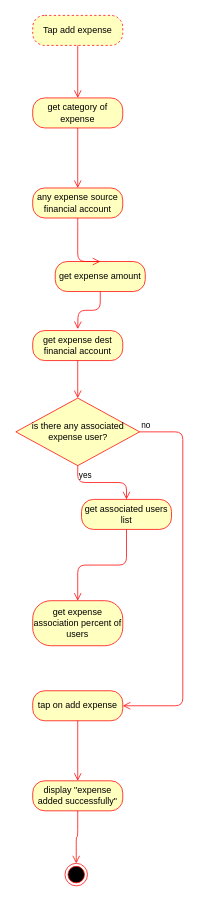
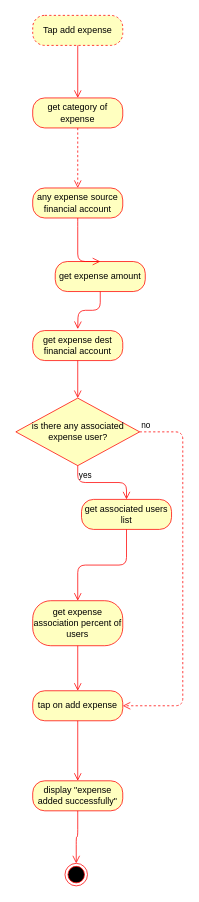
edge "get category of expense" -> "any expense source financial account": style solid -> dashed
edge "is there any associated expense user?" -> "tap on add expense": style solid -> dashed
edge "get expense association percent of users" -> "tap on add expense": added
